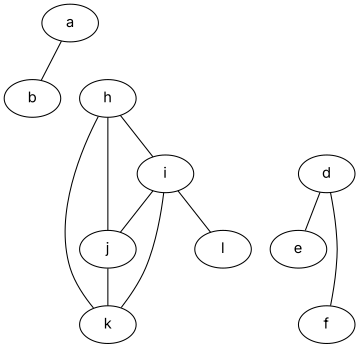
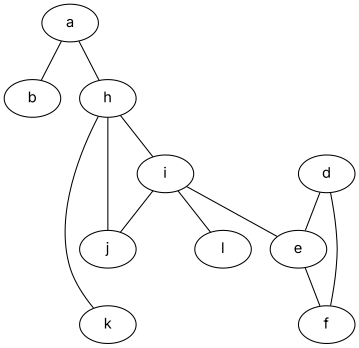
edge "a" -- "h": added
edge "i" -- "k": now "i" -- "e"
edge "j" -- "k": removed
edge "e" -- "f": added
